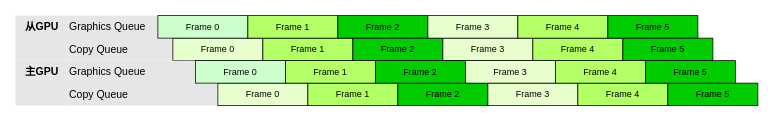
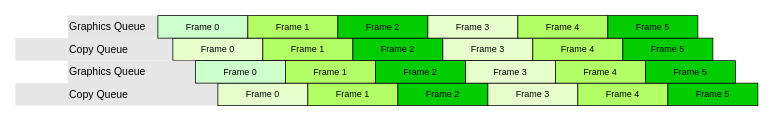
node "从GPU": removed
node "主GPU": removed
